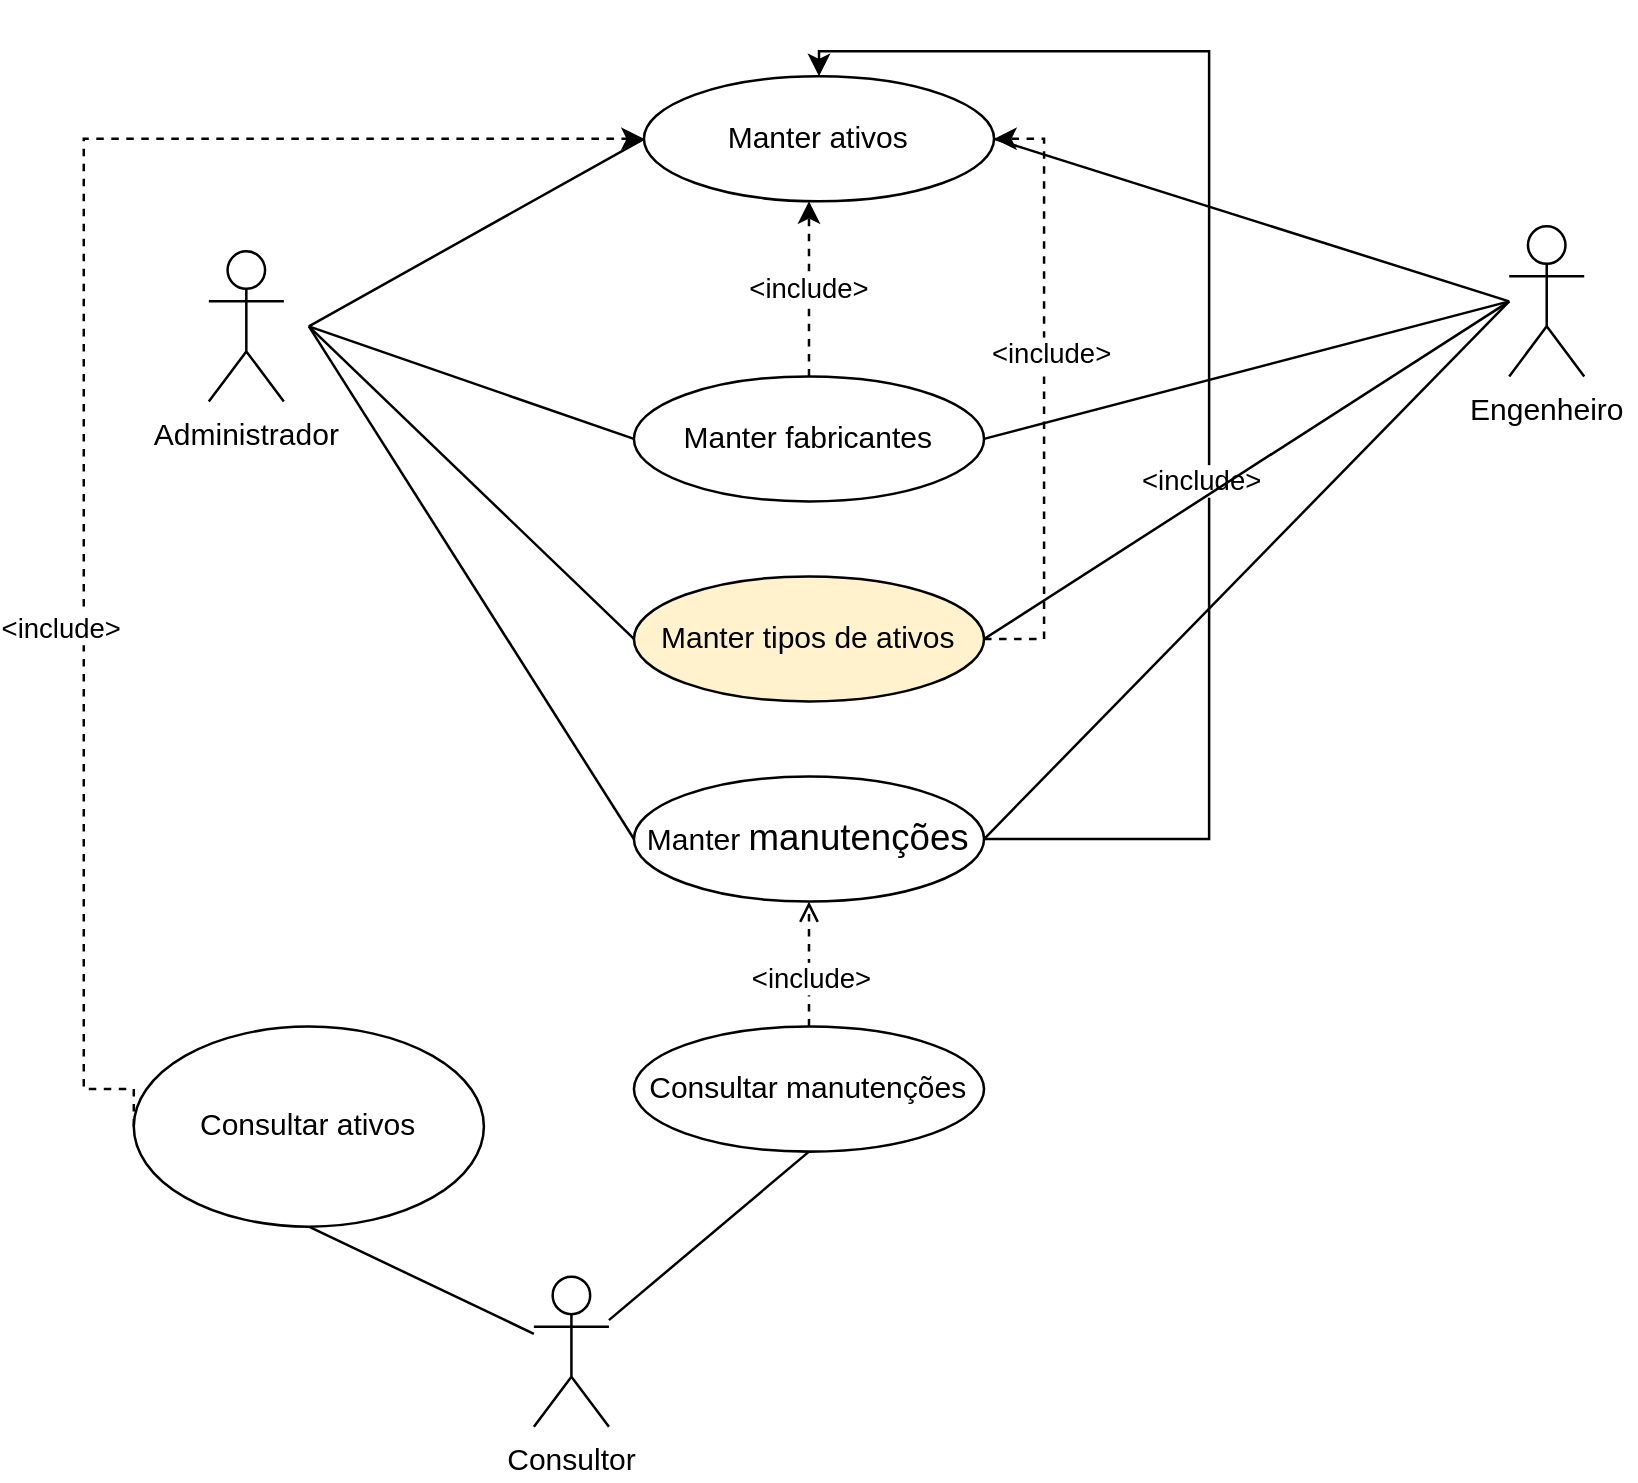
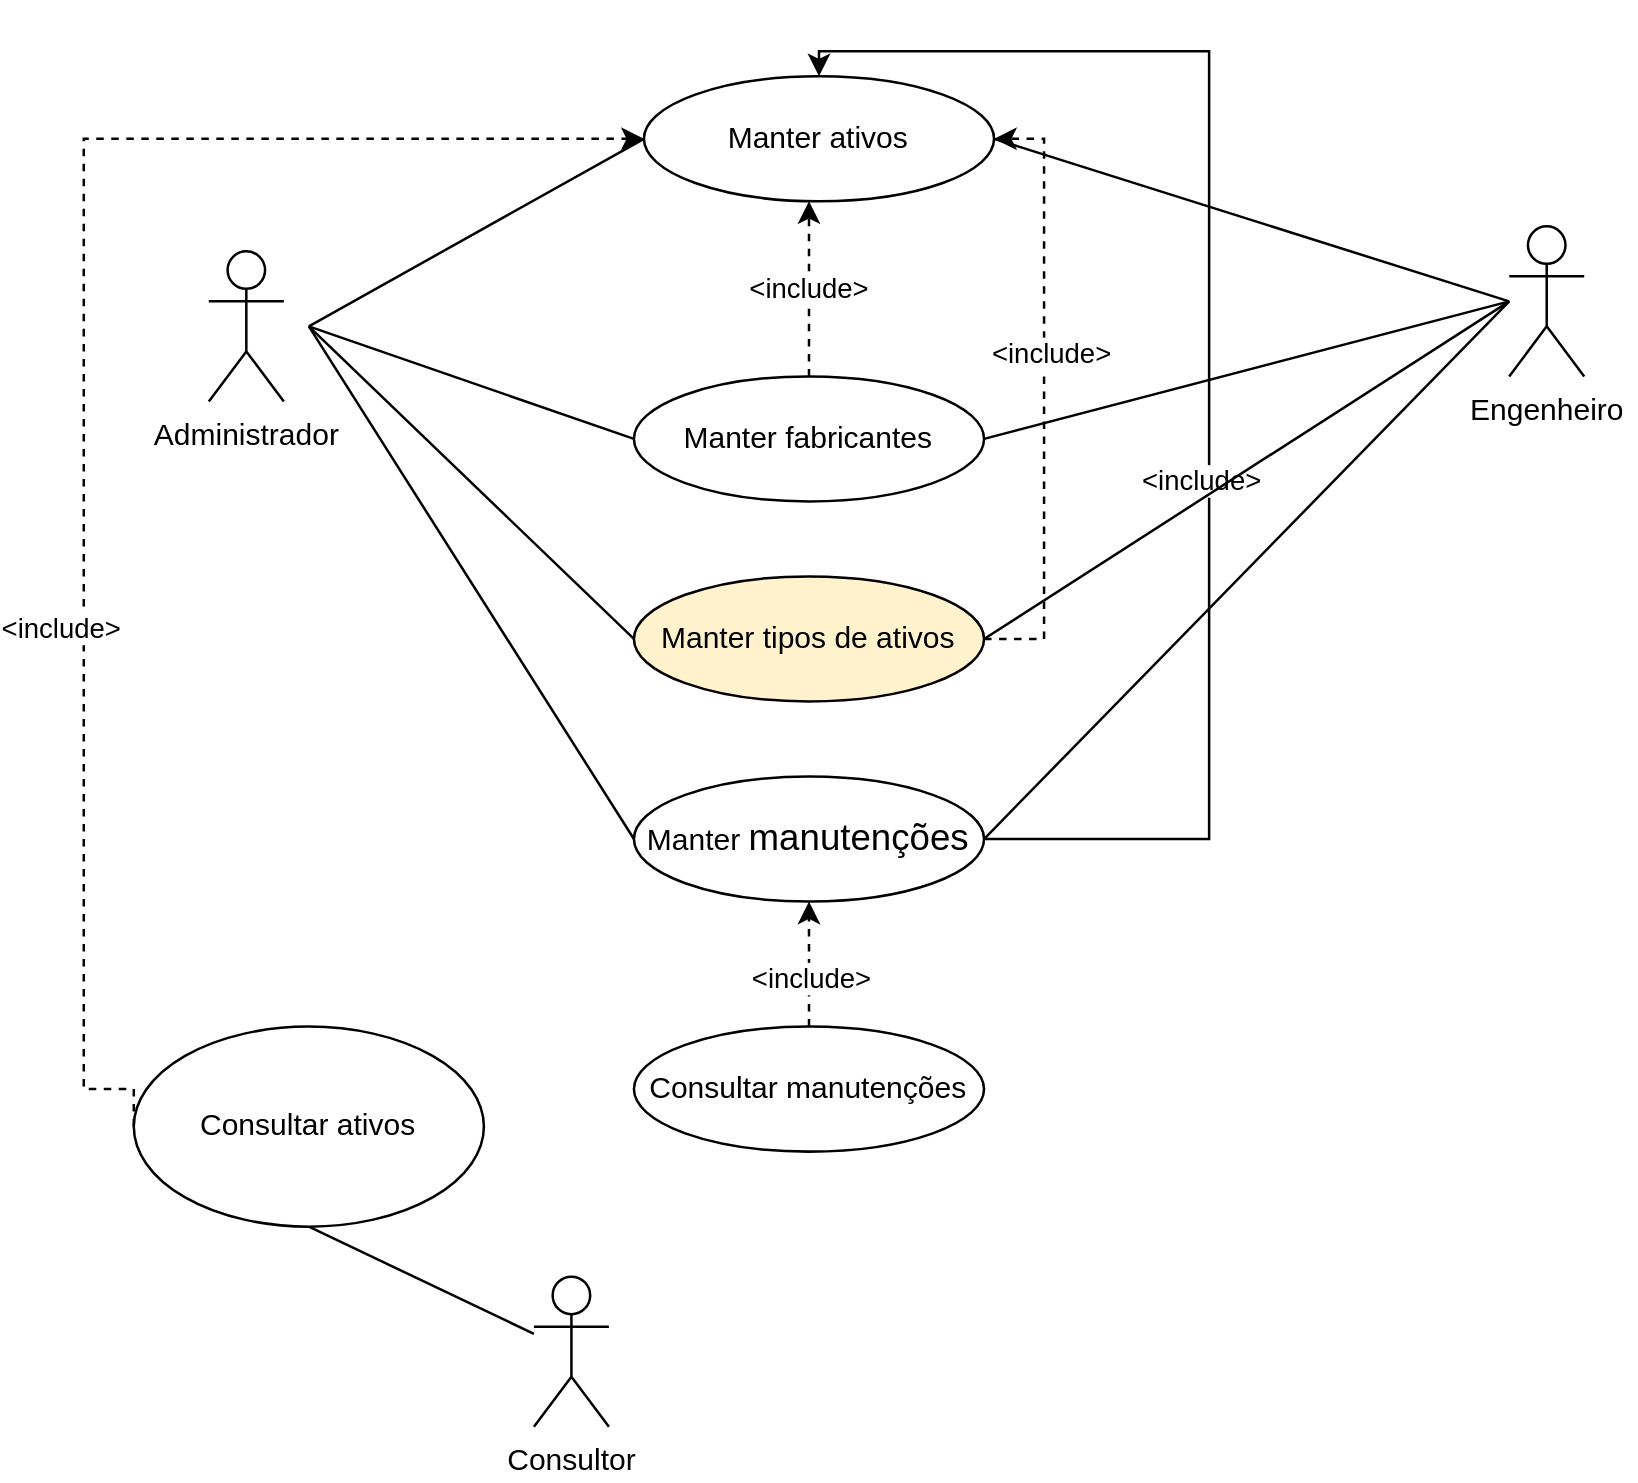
edge "Consultar manutenções" -> "Manter manutenções": arrowhead open -> classic
edge "Consultar manutenções" -- "Consultor": removed
